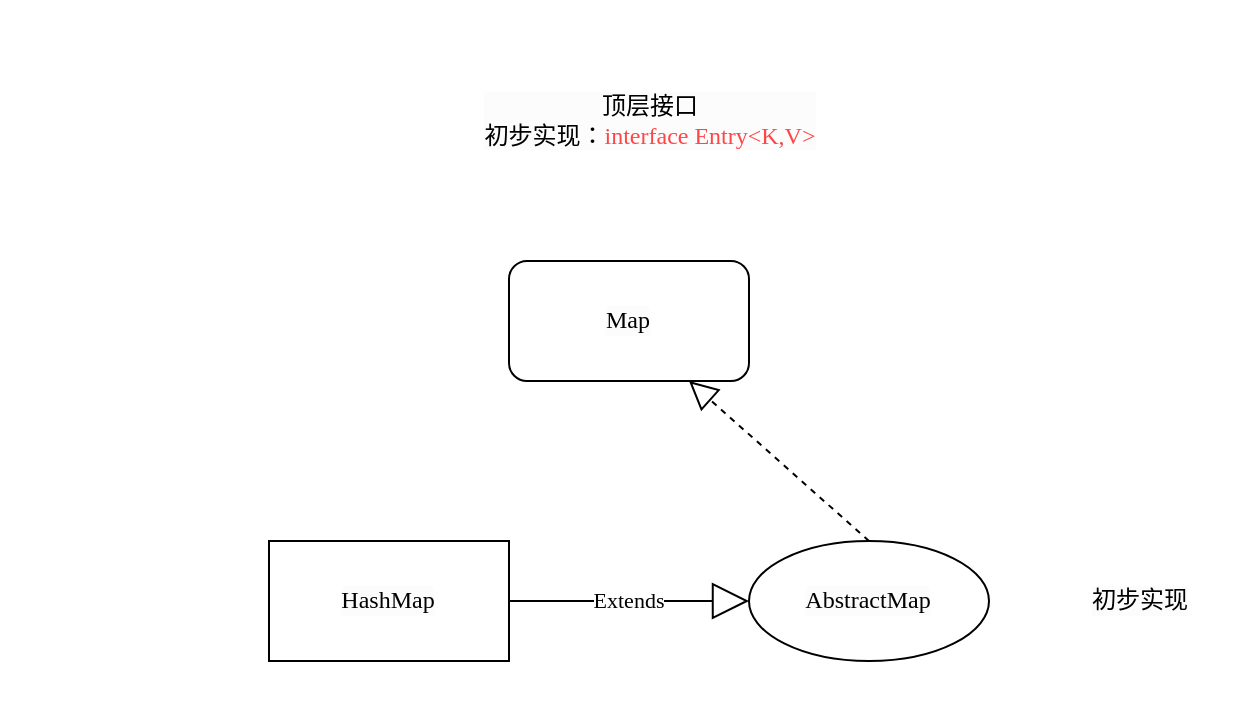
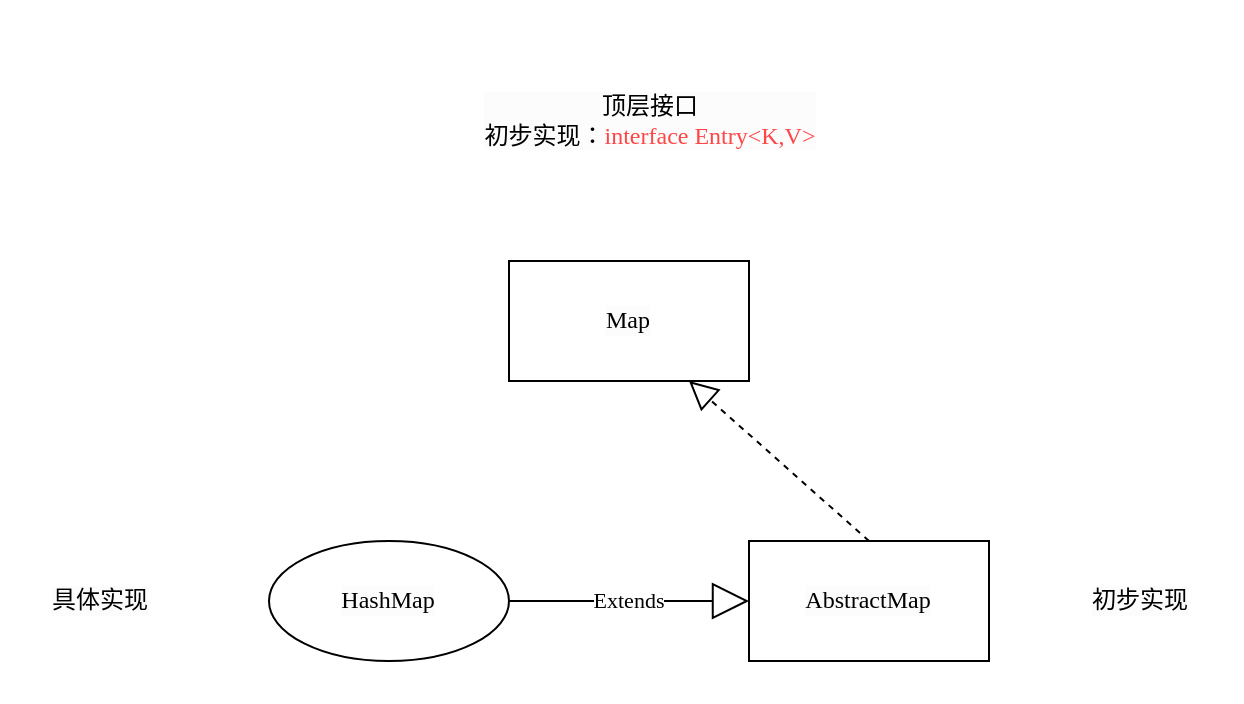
node "Map": shape rounded rectangle -> rectangle
node "具体实现": added
node "HashMap": shape rectangle -> ellipse
node "AbstractMap": shape ellipse -> rectangle
